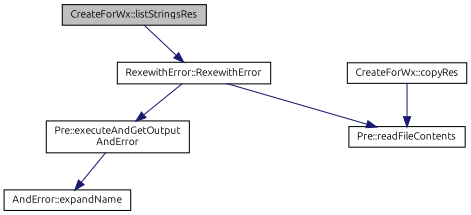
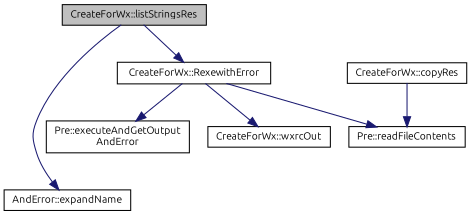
node "RexewithError::RexewithError": label "RexewithError::RexewithError" -> "CreateForWx::RexewithError"
node "CreateForWx::wxrcOut": added
edge "Pre::executeAndGetOutput AndError" -> "AndError::expandName": now "CreateForWx::listStringsRes" -> "AndError::expandName"
